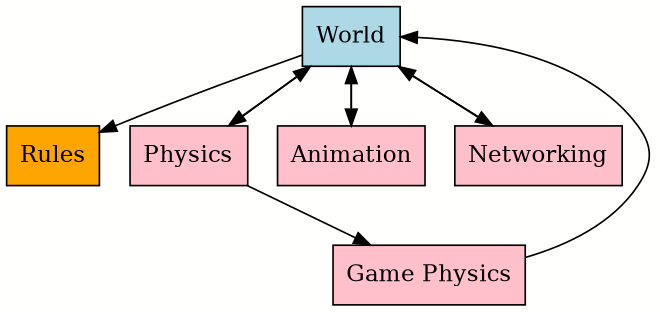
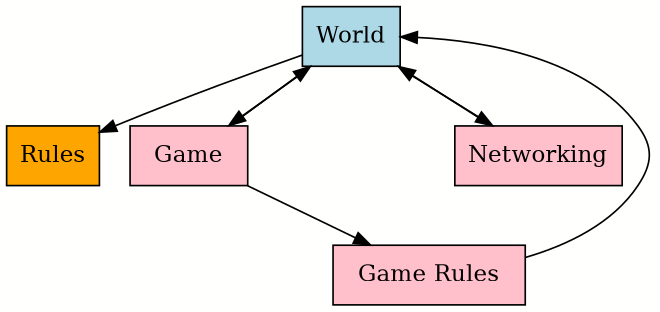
node "Physics": label "Physics" -> "Game"
node "Animation": removed
node "Game Physics": label "Game Physics" -> "Game Rules"
